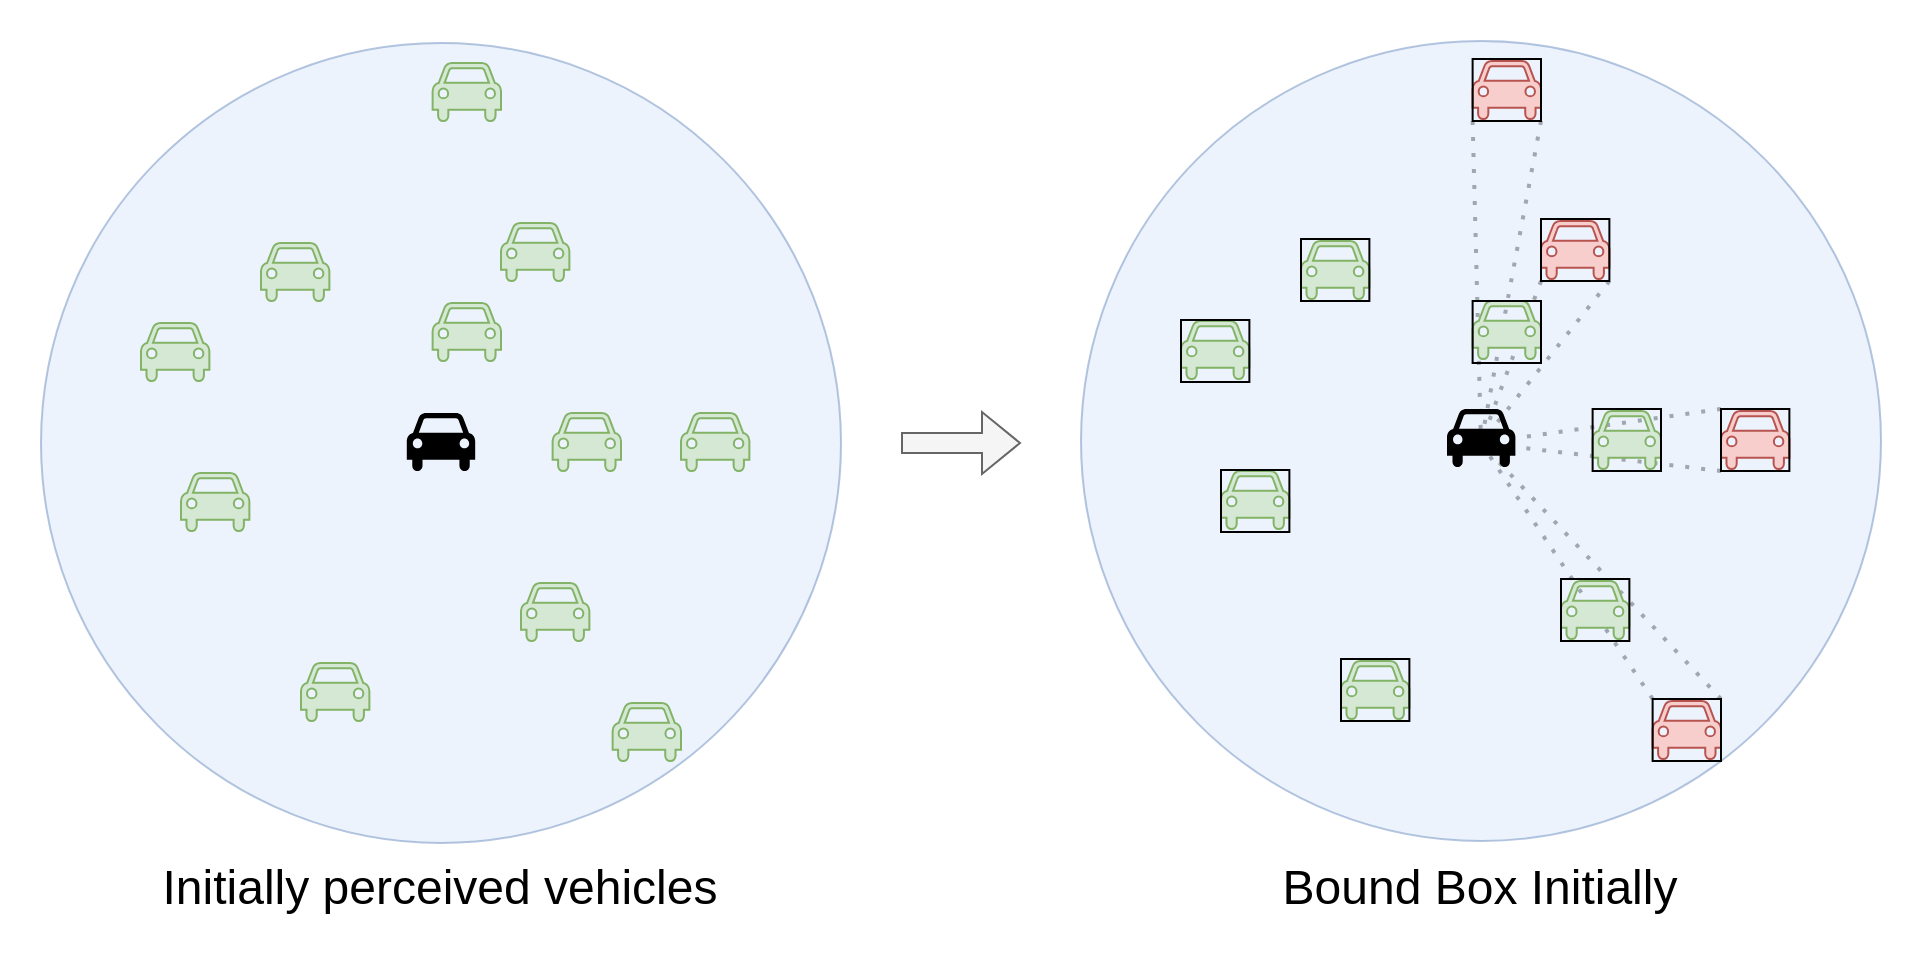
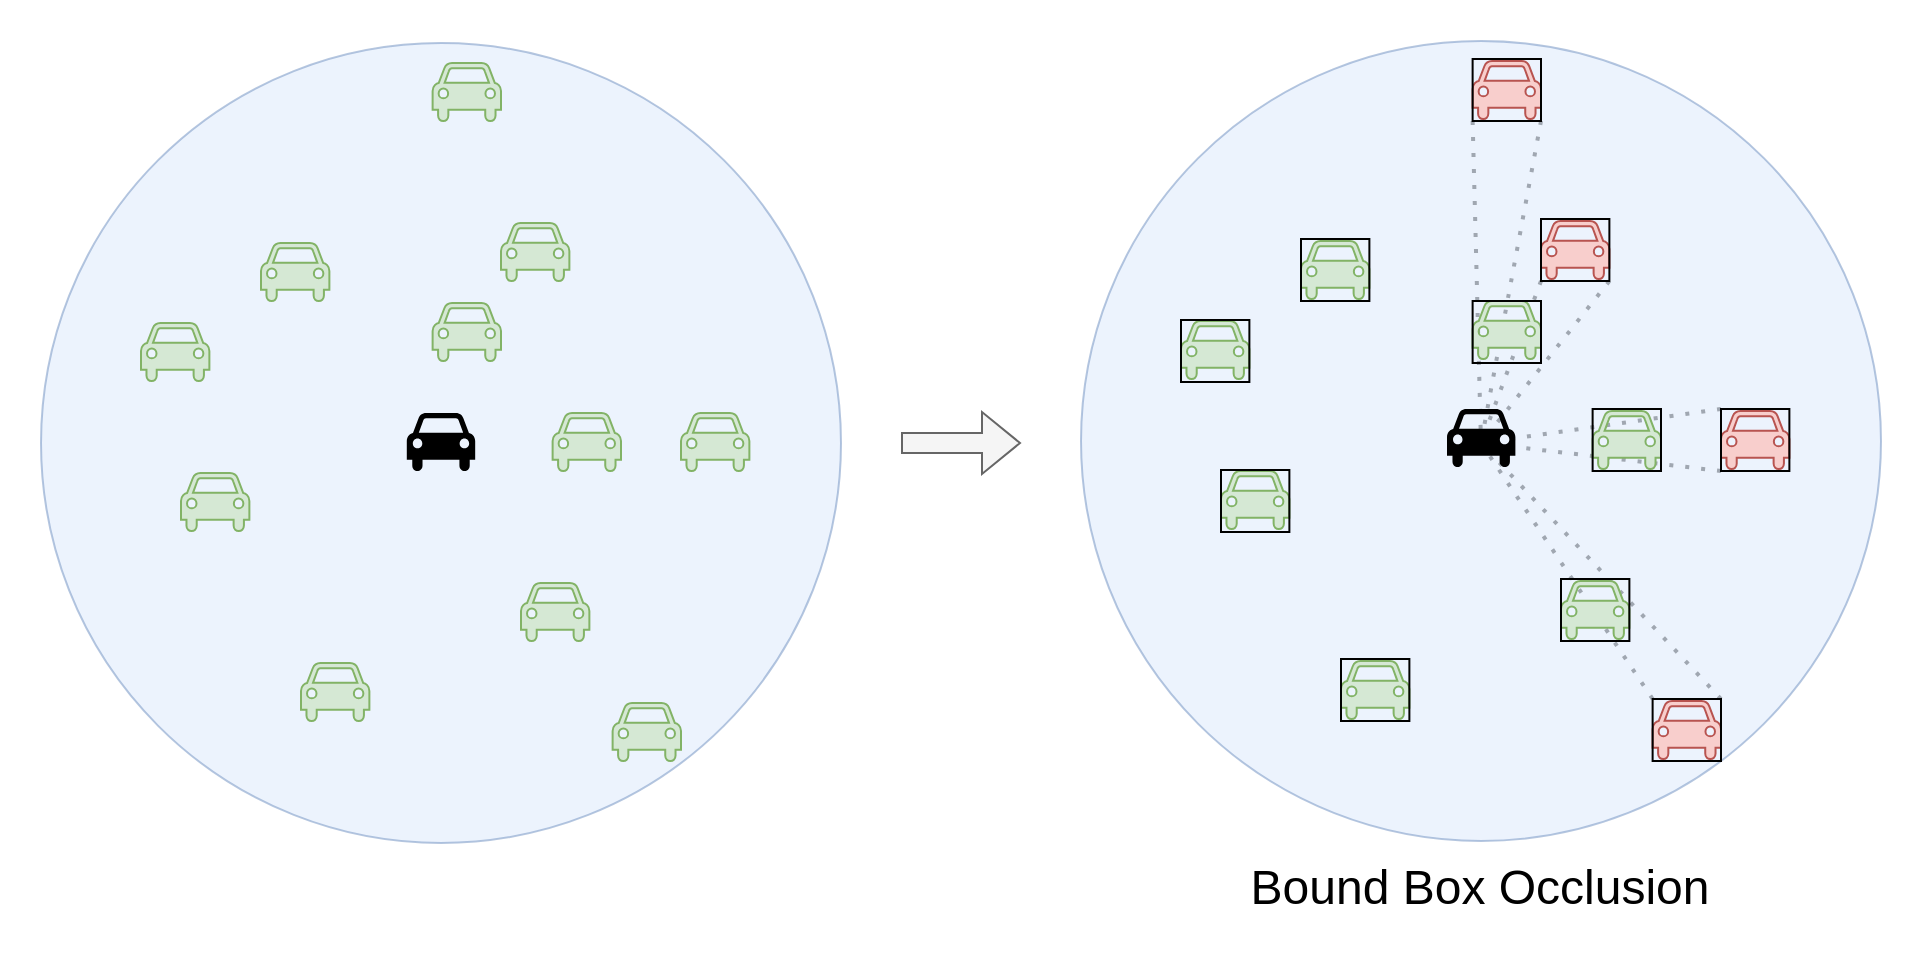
node "Bound Box Initially": label "Bound Box Initially" -> "Bound Box Occlusion"
node "Initially perceived vehicles": removed
